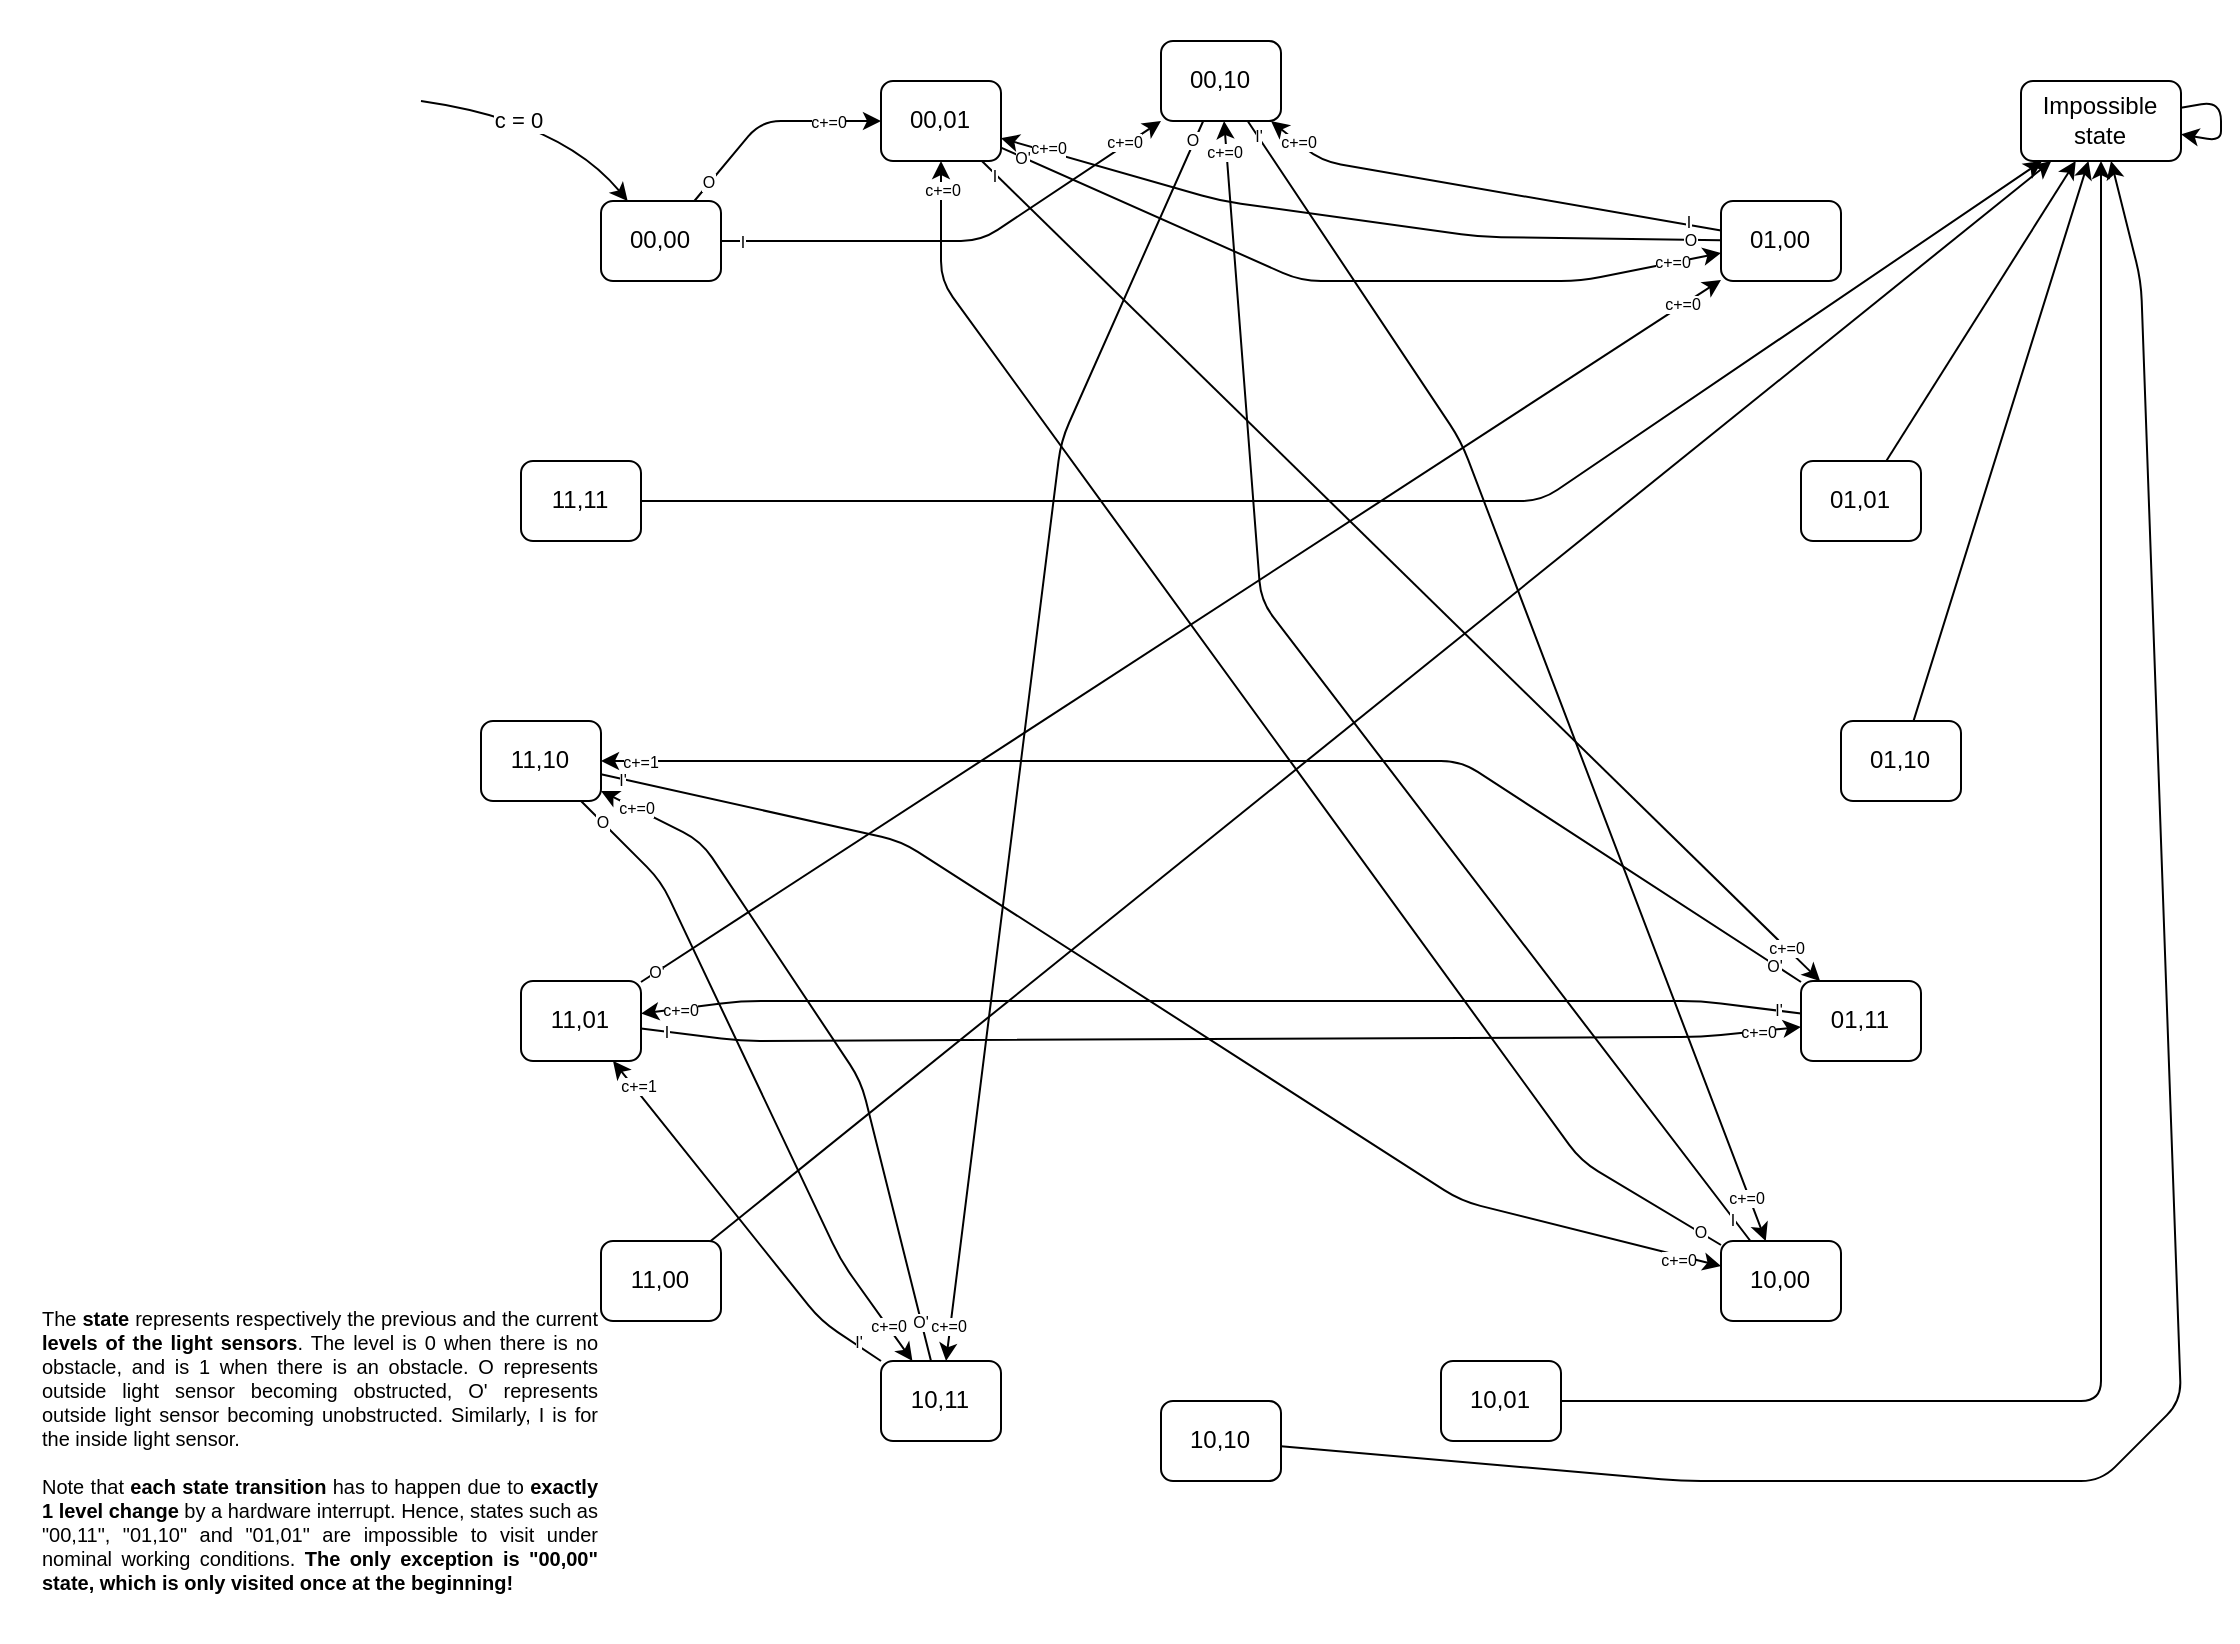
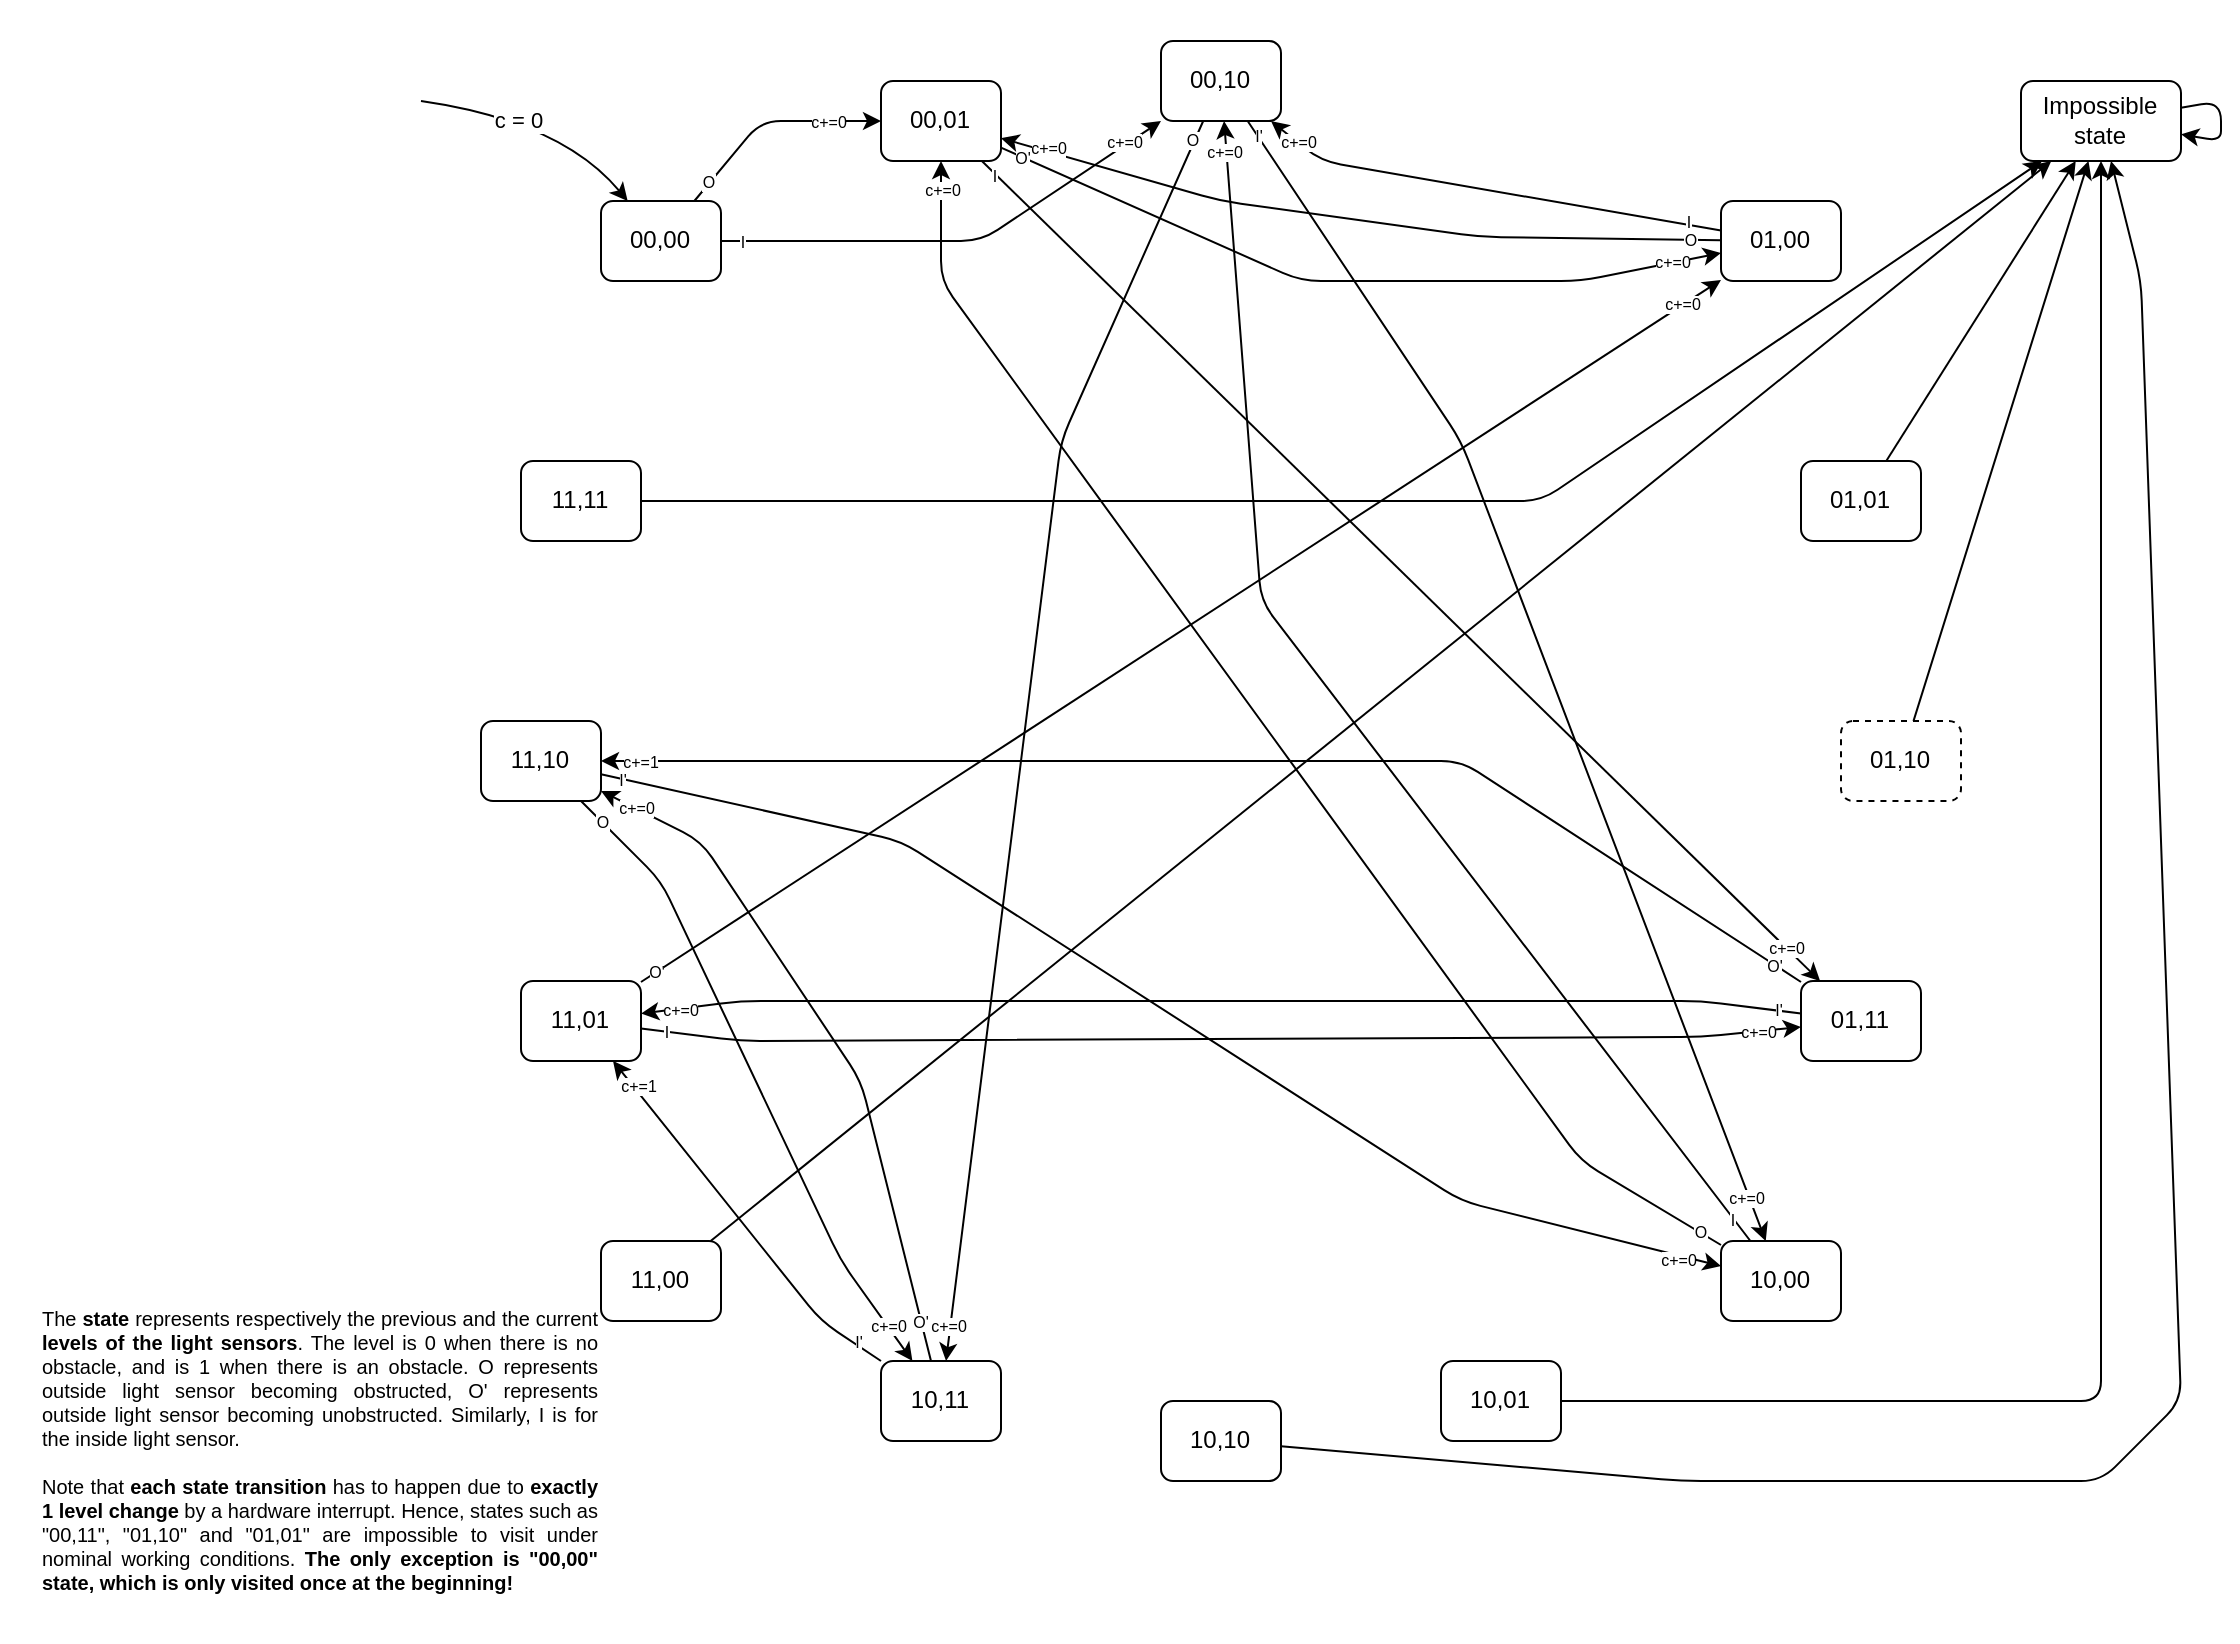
node "01,10": style solid -> dashed
